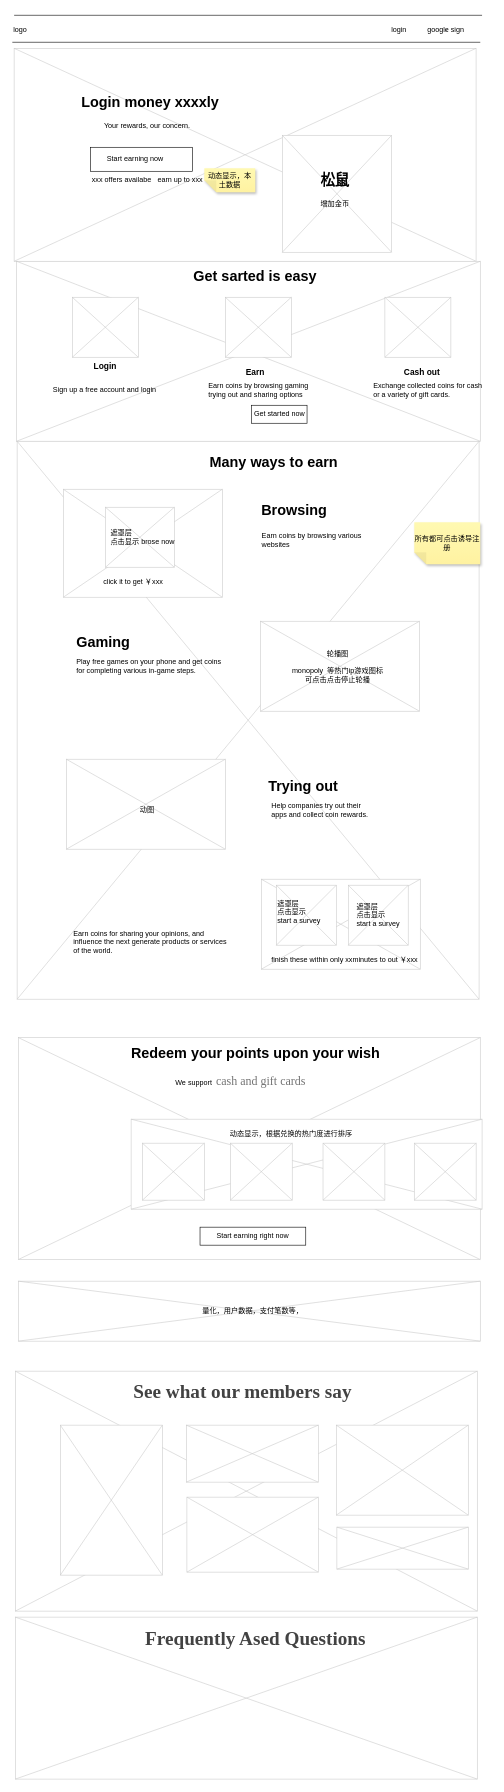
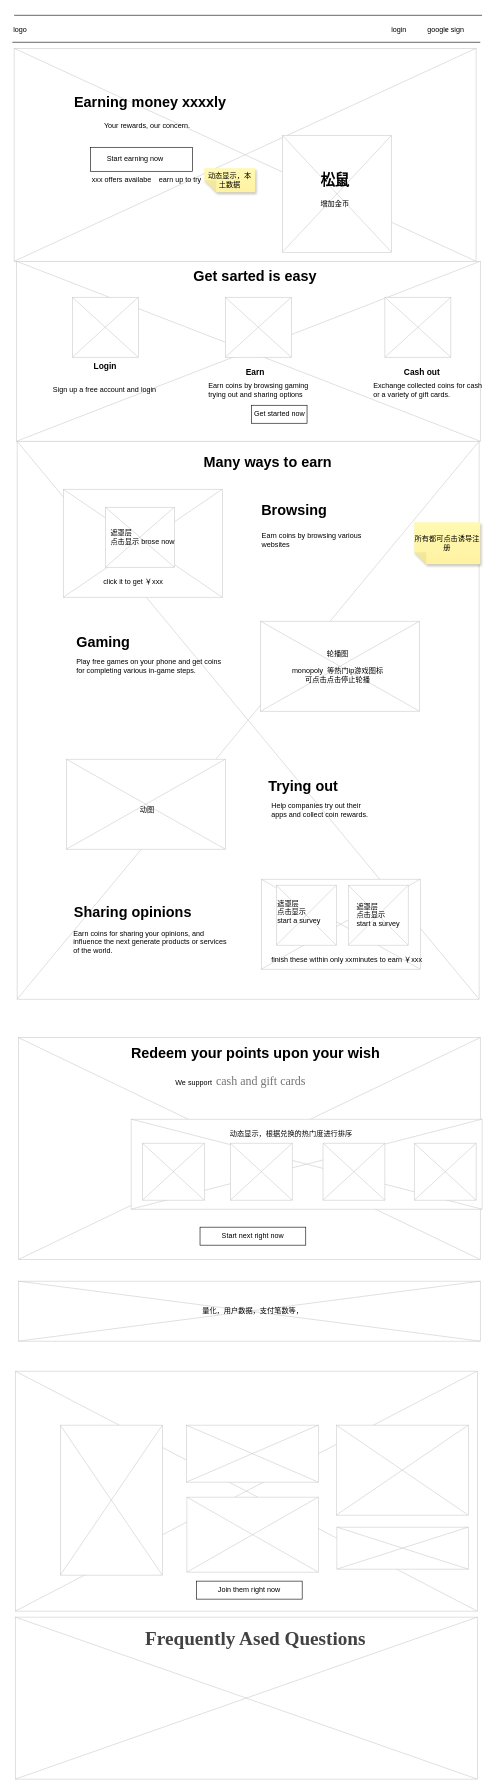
node "Login money xxxxly": label "Login money xxxxly" -> "Earning money xxxxly"
node "earn up to xxx": label "earn up to xxx" -> "earn up to try"
node "Many ways to earn": moved (274, 462) -> (268, 462)
node "Sharing opinions": added
node "finish these within only xxminutes to out ￥xxx": label "finish these within only xxminutes to out ￥xxx" -> "finish these within only xxminutes to earn ￥xxx"
node "Start earning right now": label "Start earning right now" -> "Start next right now"
node "See what our members say": removed
node "Join them right now": added
